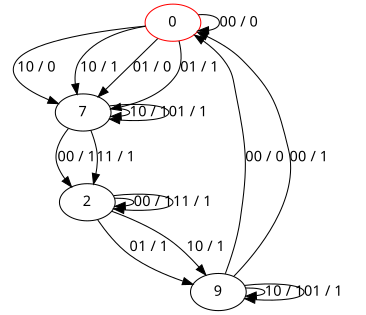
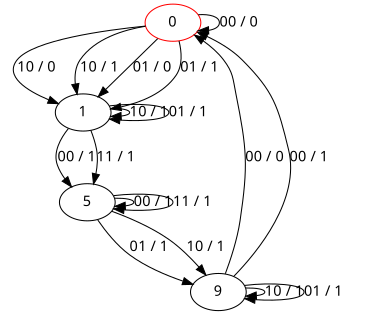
node "7": label "7" -> "1"
node "2": label "2" -> "5"
